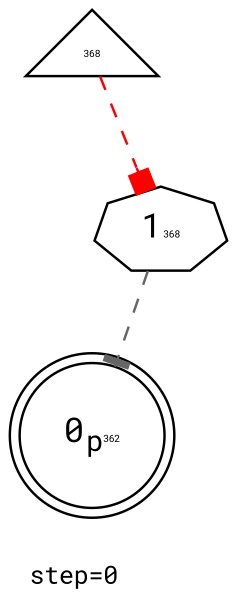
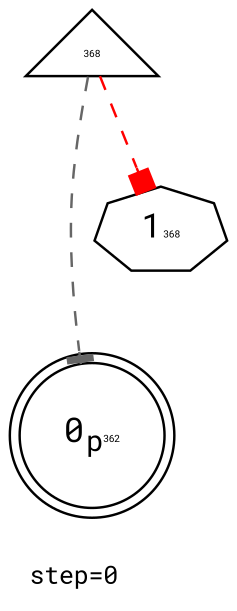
edge "1" -> "0": now "368" -> "0"
